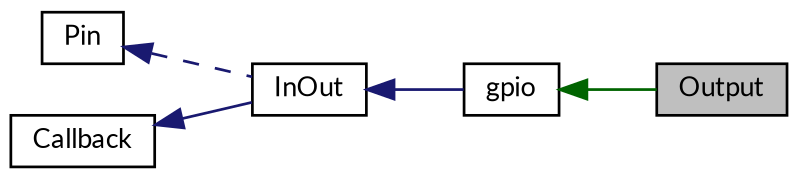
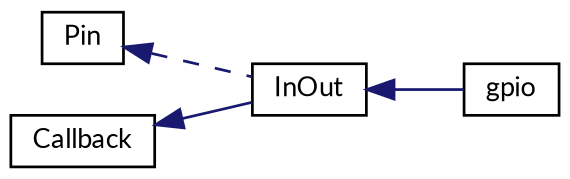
node "Output": removed
